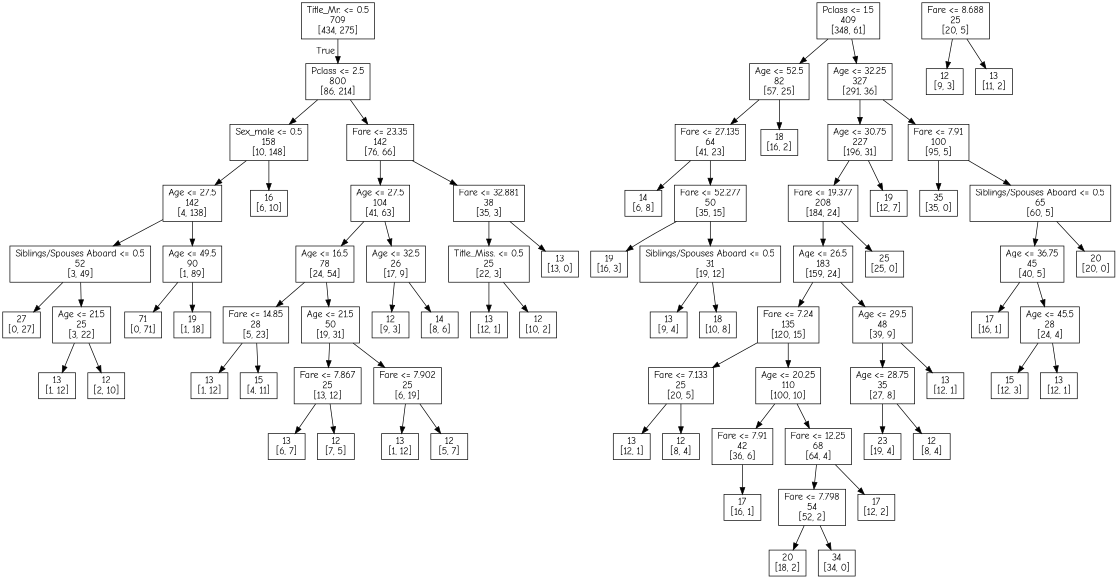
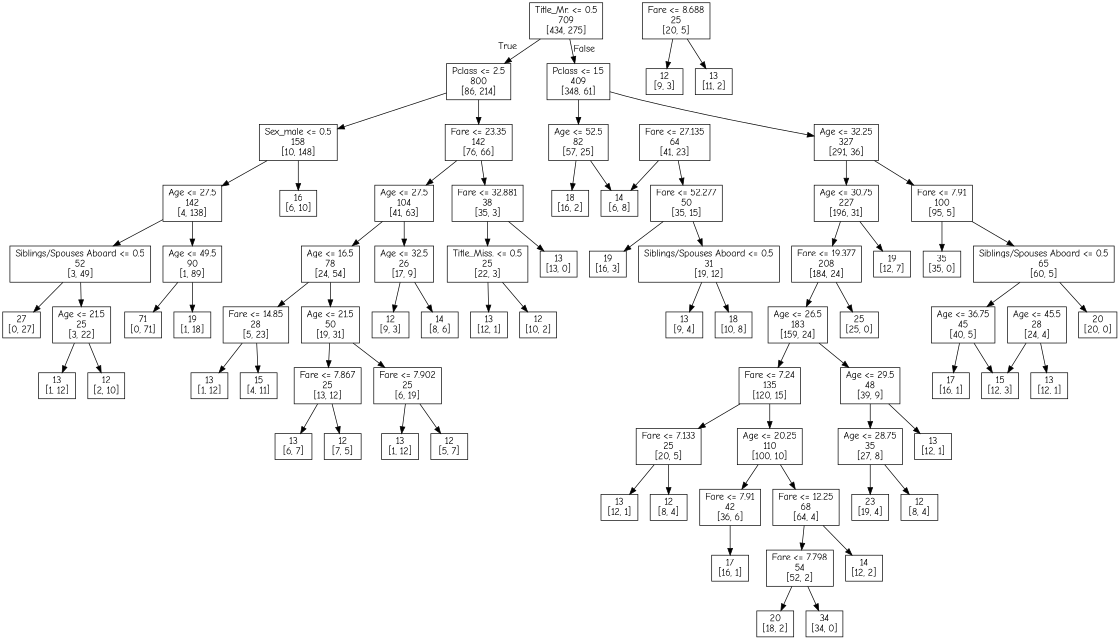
edge "Title_Mr. <= 0.5 709 [434, 275]" -> "Pclass <= 1.5 409 [348, 61]": added
edge "Age <= 52.5 82 [57, 25]" -> "Fare <= 27.135 64 [41, 23]": now "Age <= 52.5 82 [57, 25]" -> "14 [6, 8]"
edge "Age <= 36.75 45 [40, 5]" -> "Age <= 45.5 28 [24, 4]": now "Age <= 36.75 45 [40, 5]" -> "15 [12, 3]"
node "17 [12, 2]": label "17 [12, 2]" -> "14 [12, 2]"
